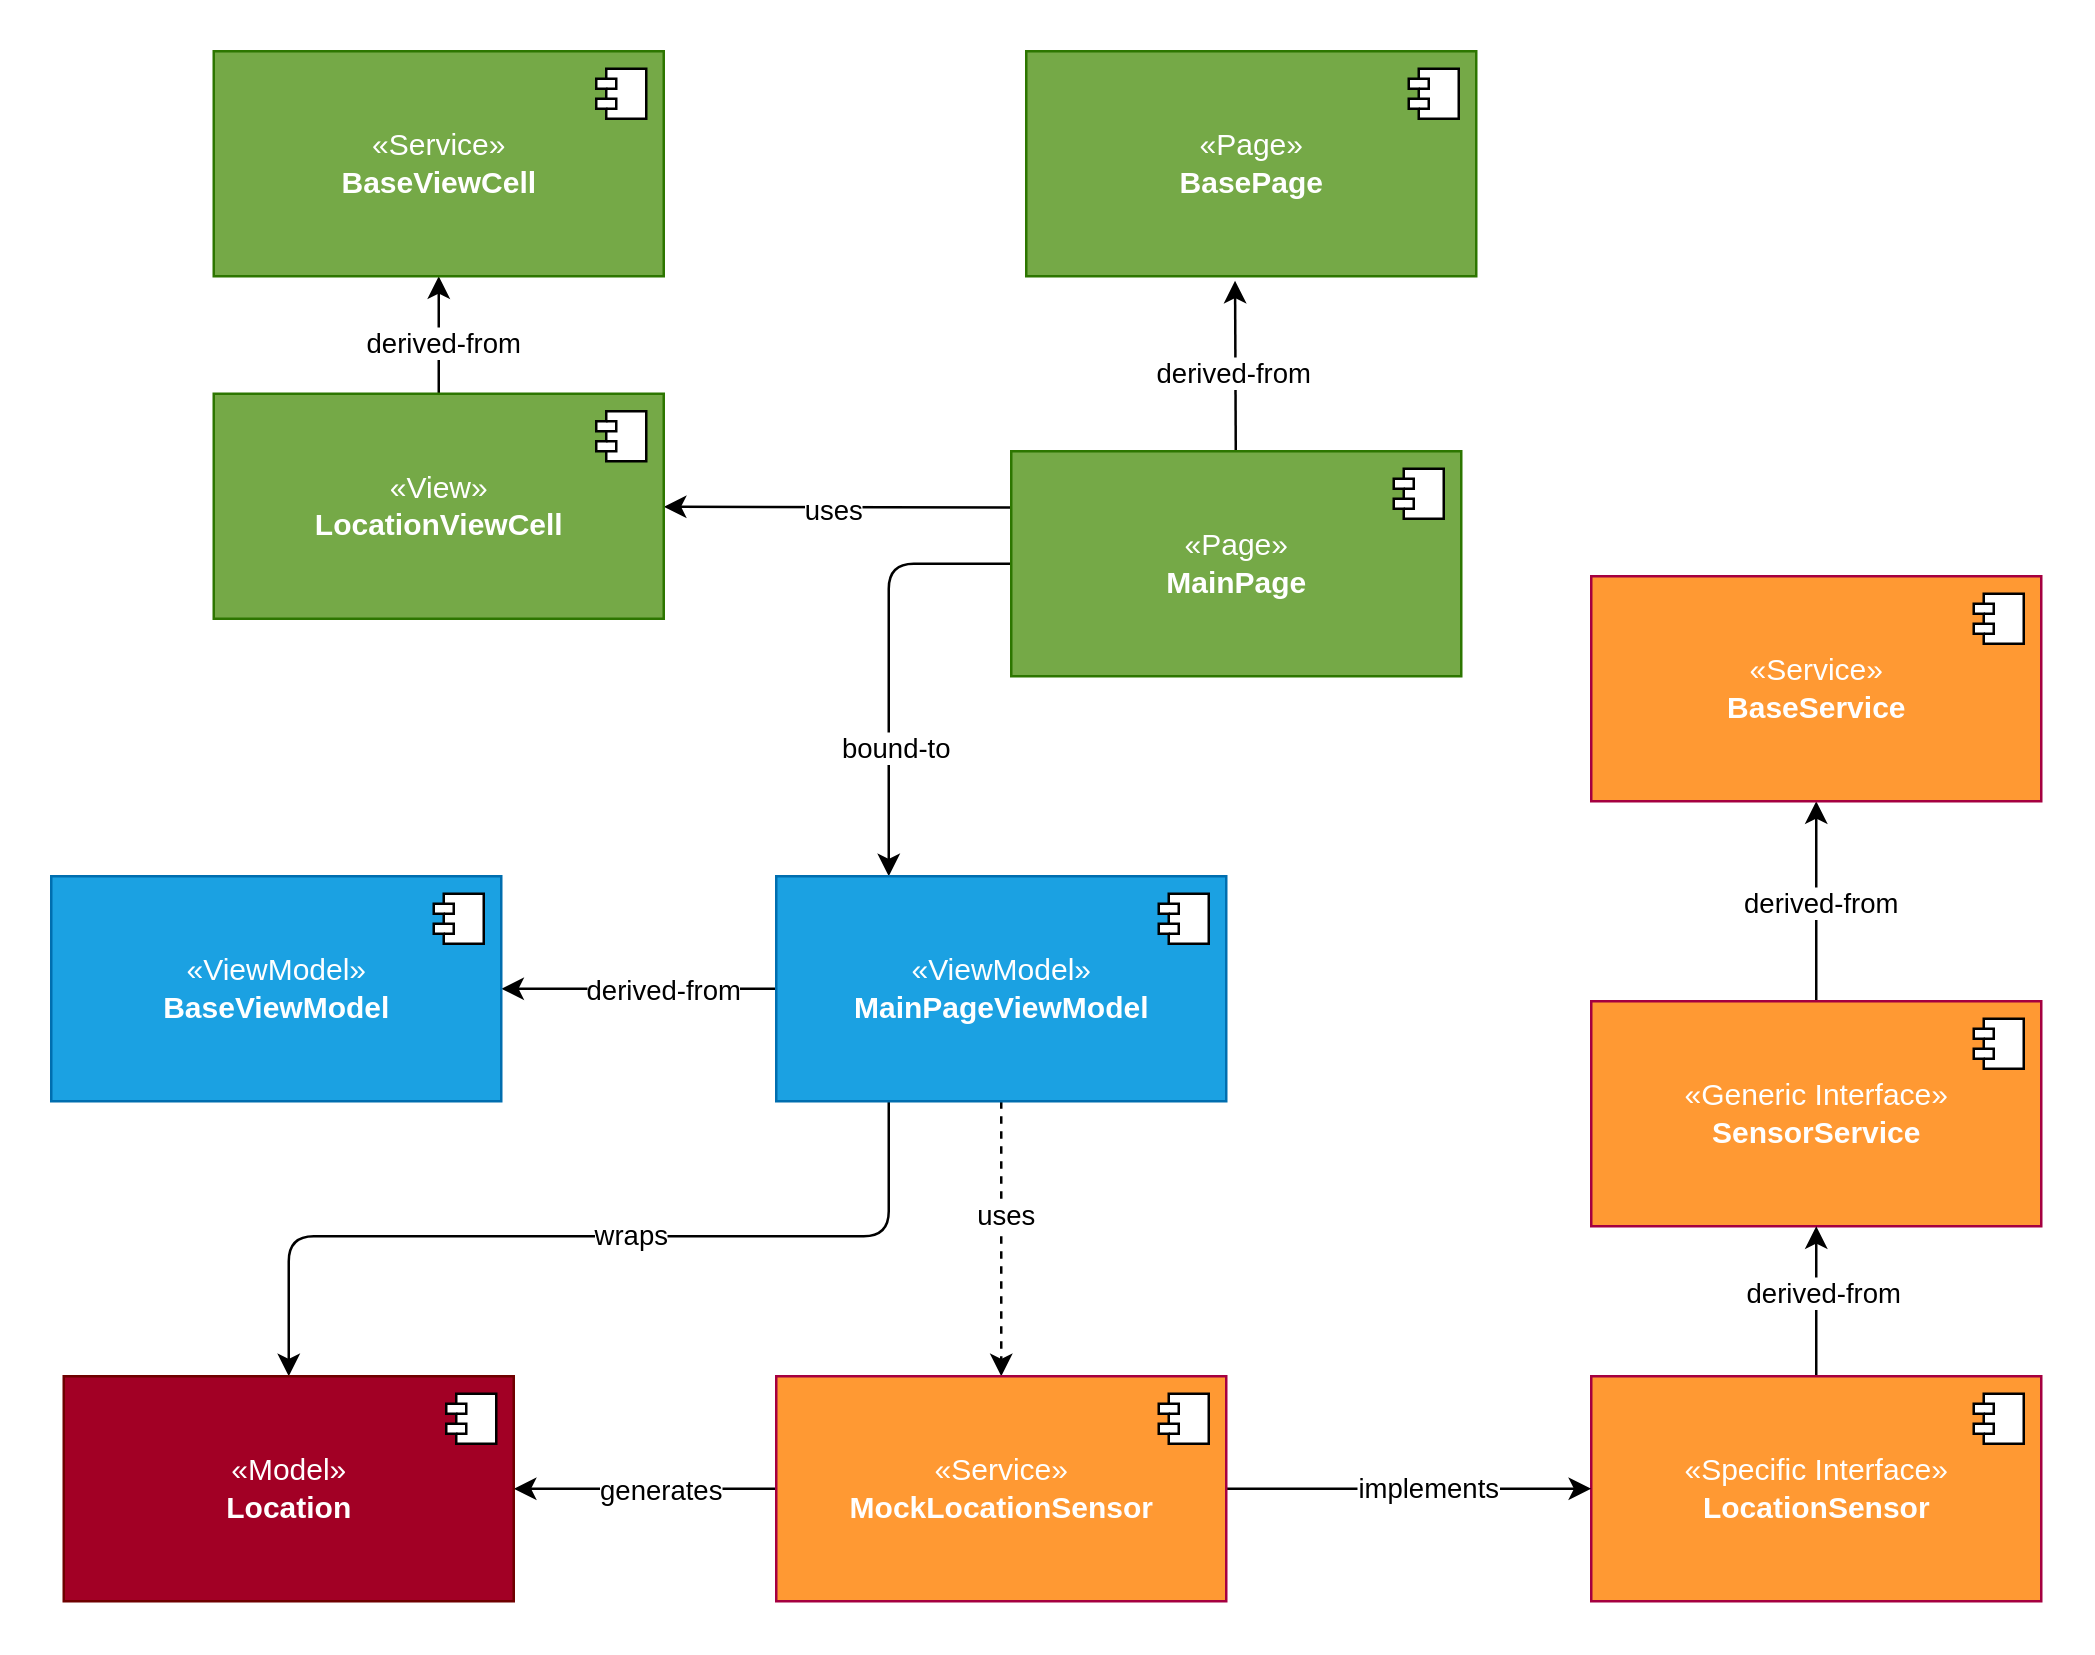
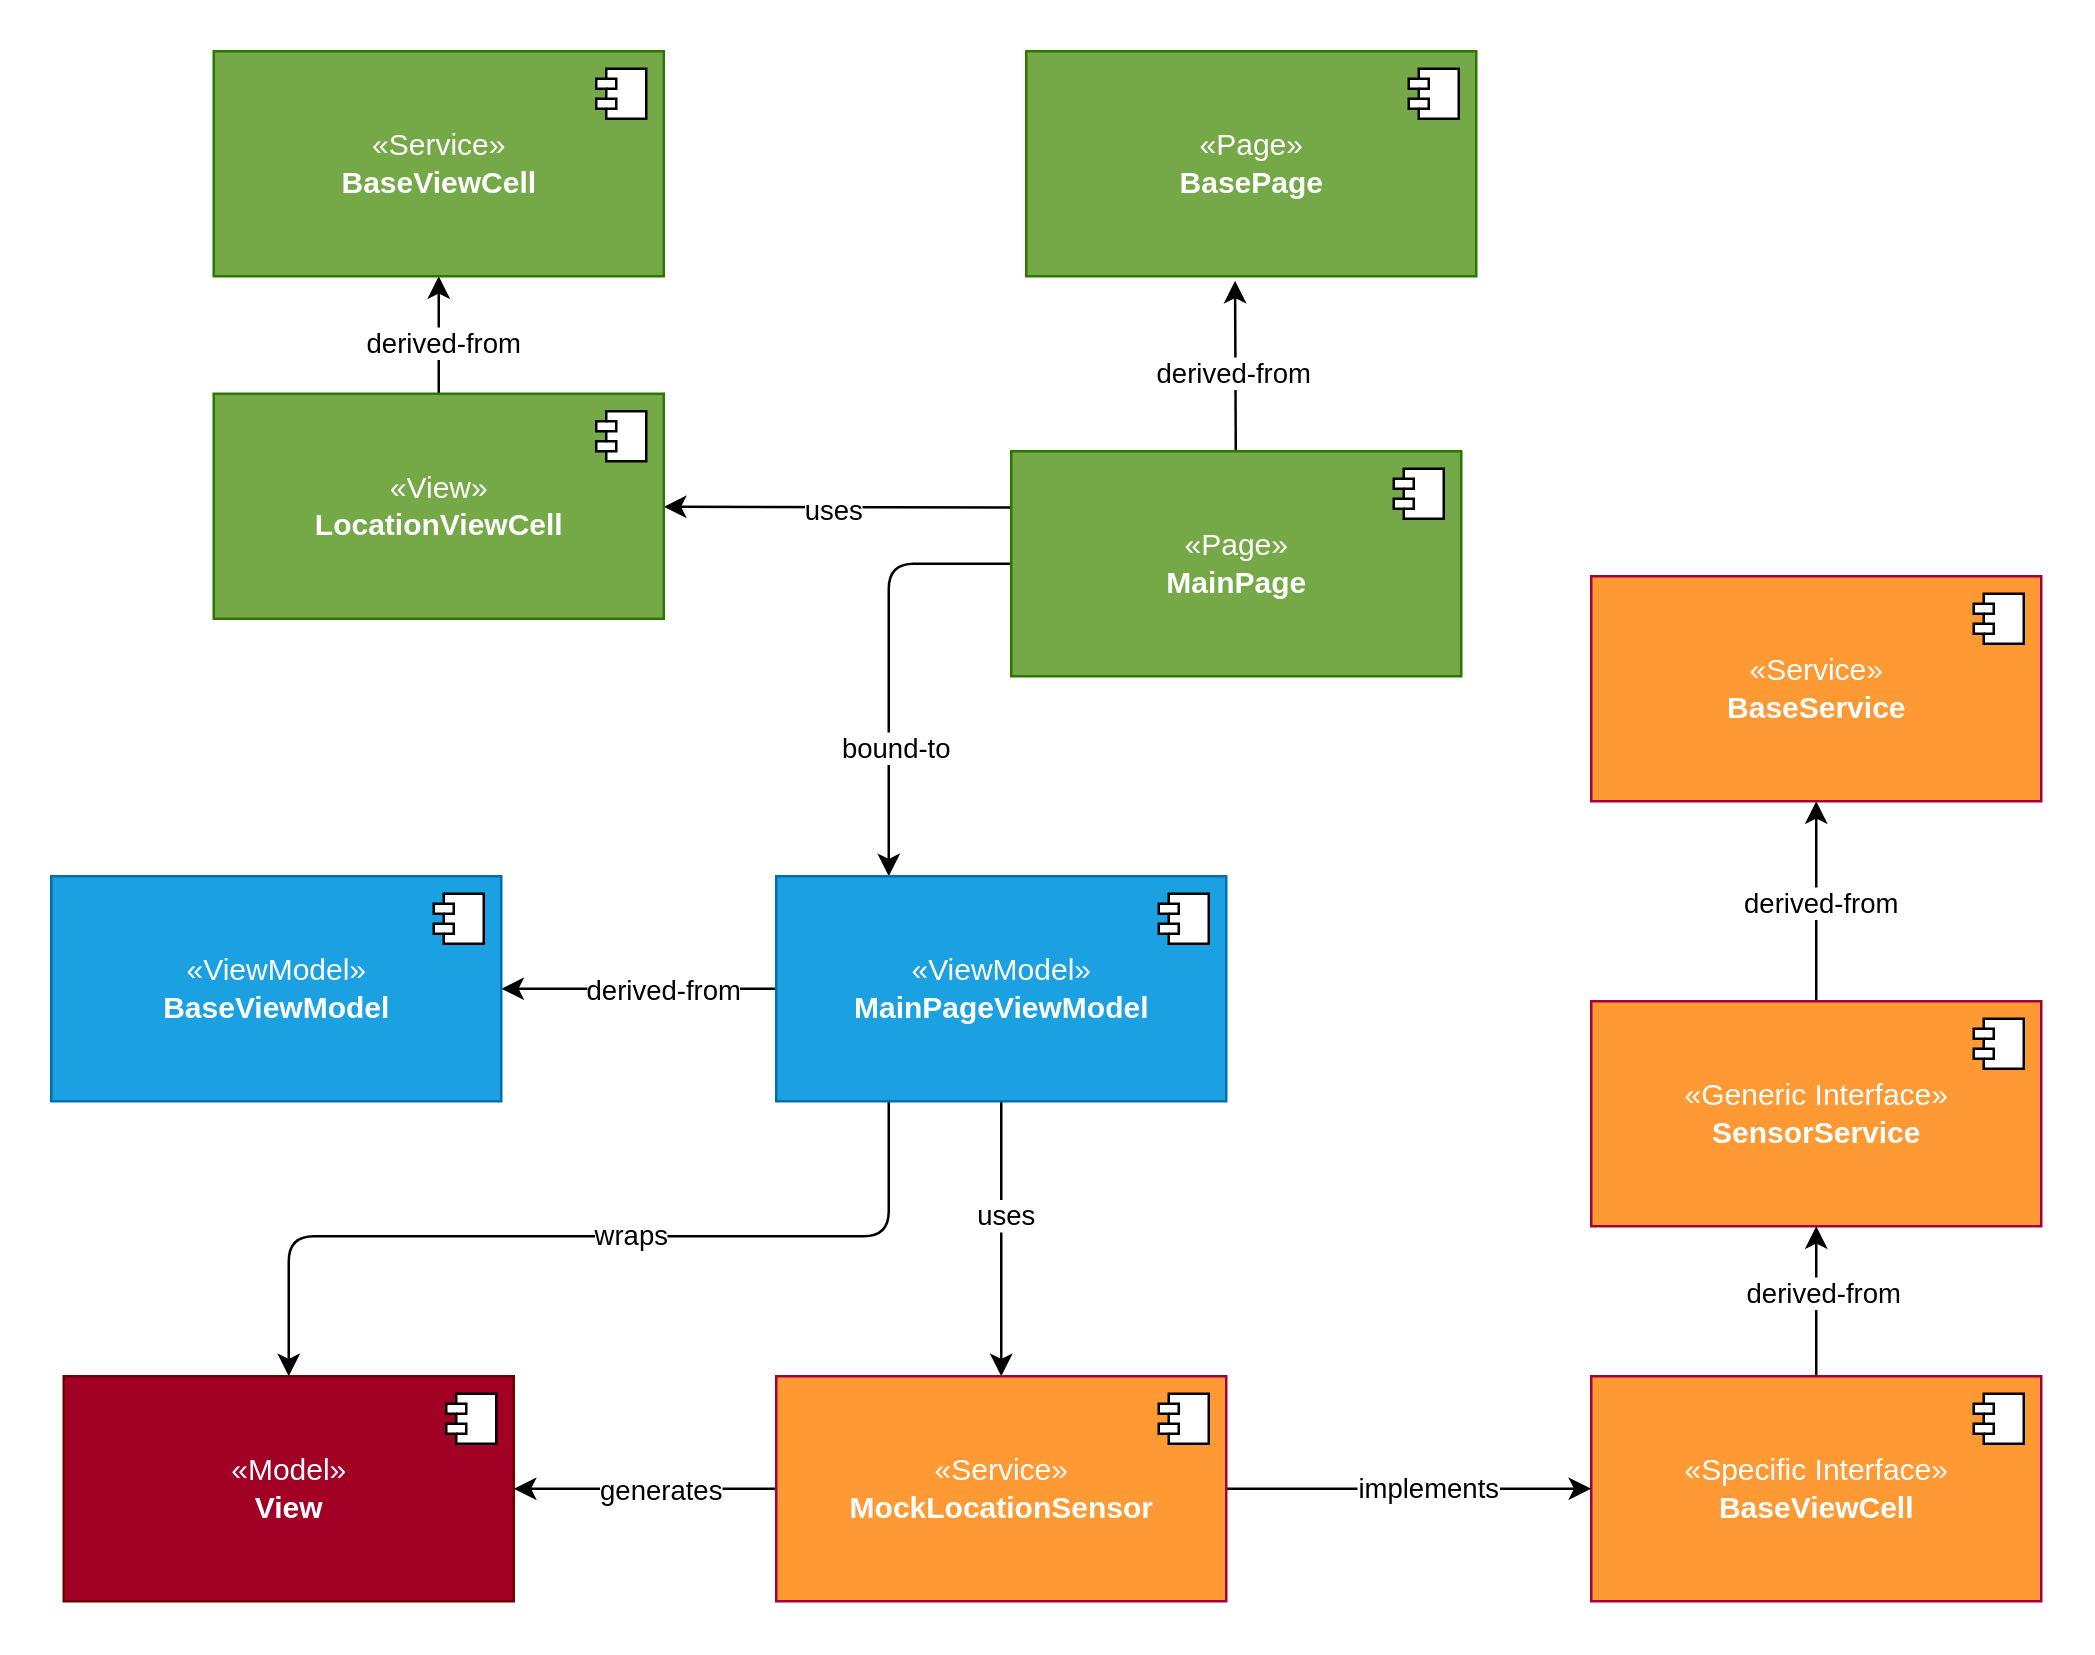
edge "«ViewModel» MainPageViewModel" -> "«Service» MockLocationSensor": style dashed -> solid
node "«Model» Location": label "«Model» Location" -> "«Model» View"
node "«Specific Interface» LocationSensor": label "«Specific Interface» LocationSensor" -> "«Specific Interface» BaseViewCell"
